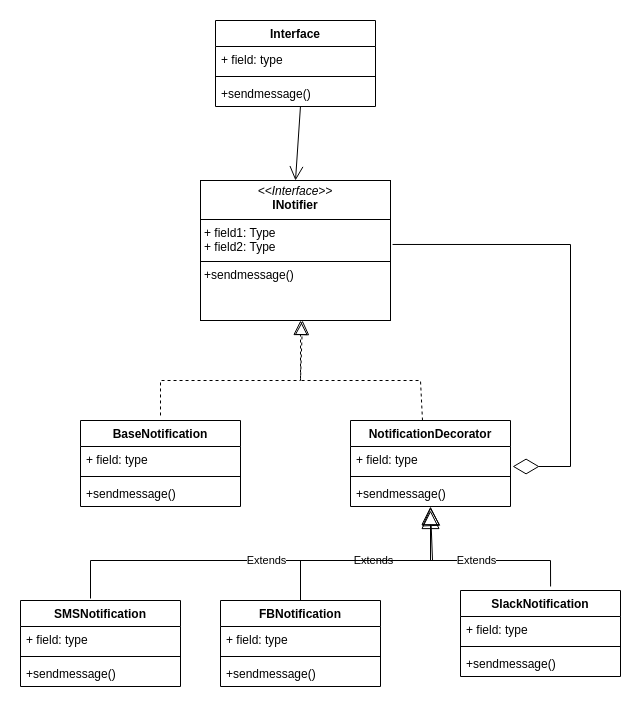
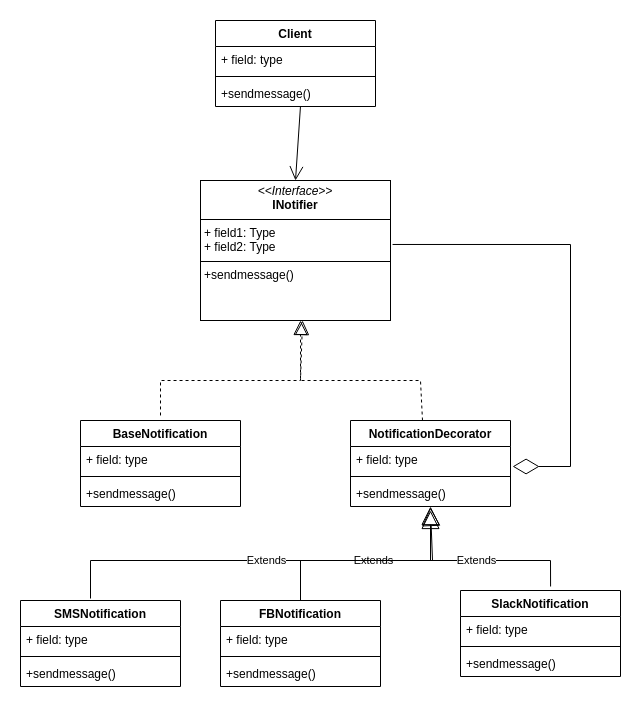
node "Interface": label "Interface" -> "Client"
